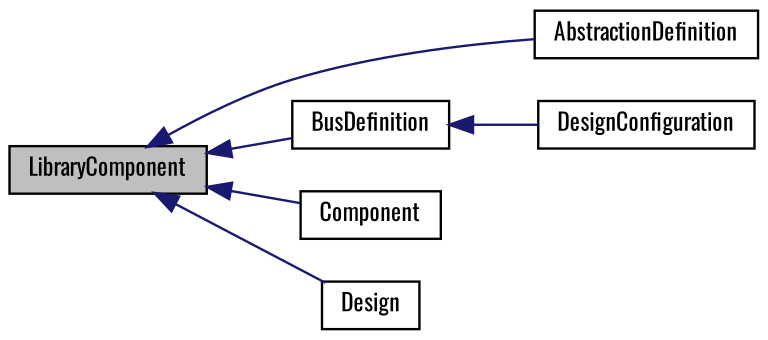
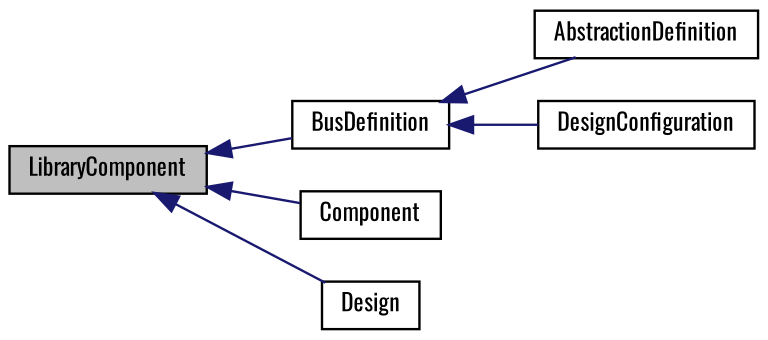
edge "AbstractionDefinition" -> "LibraryComponent": now "AbstractionDefinition" -> "BusDefinition"
